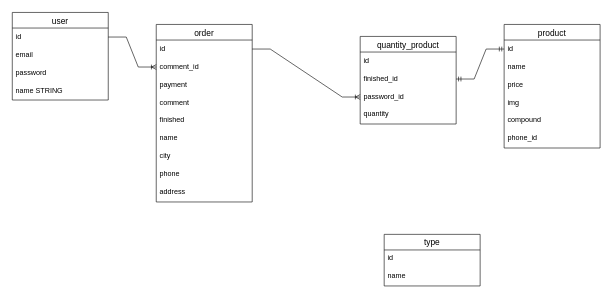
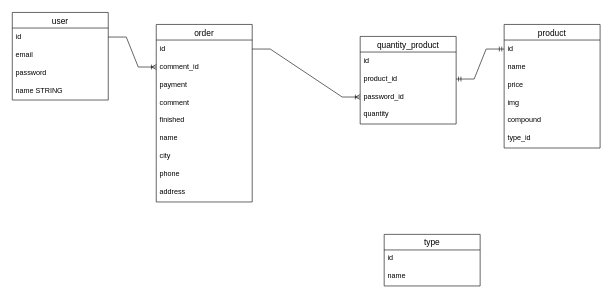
node "finished_id": label "finished_id" -> "product_id"
node "phone_id": label "phone_id" -> "type_id"
